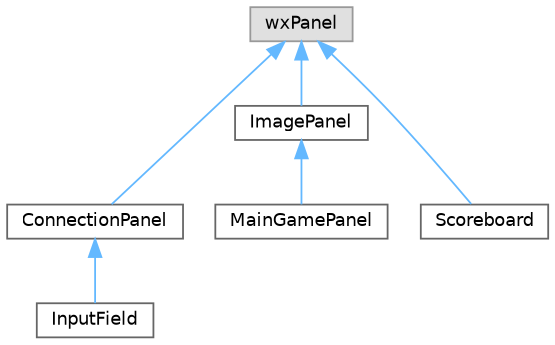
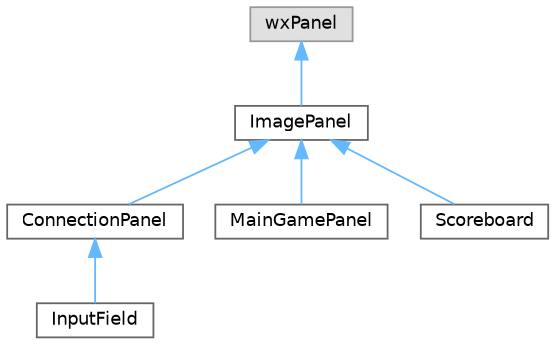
edge "Scoreboard" -> "wxPanel": now "Scoreboard" -> "ImagePanel"
edge "ConnectionPanel" -> "wxPanel": now "ConnectionPanel" -> "ImagePanel"
